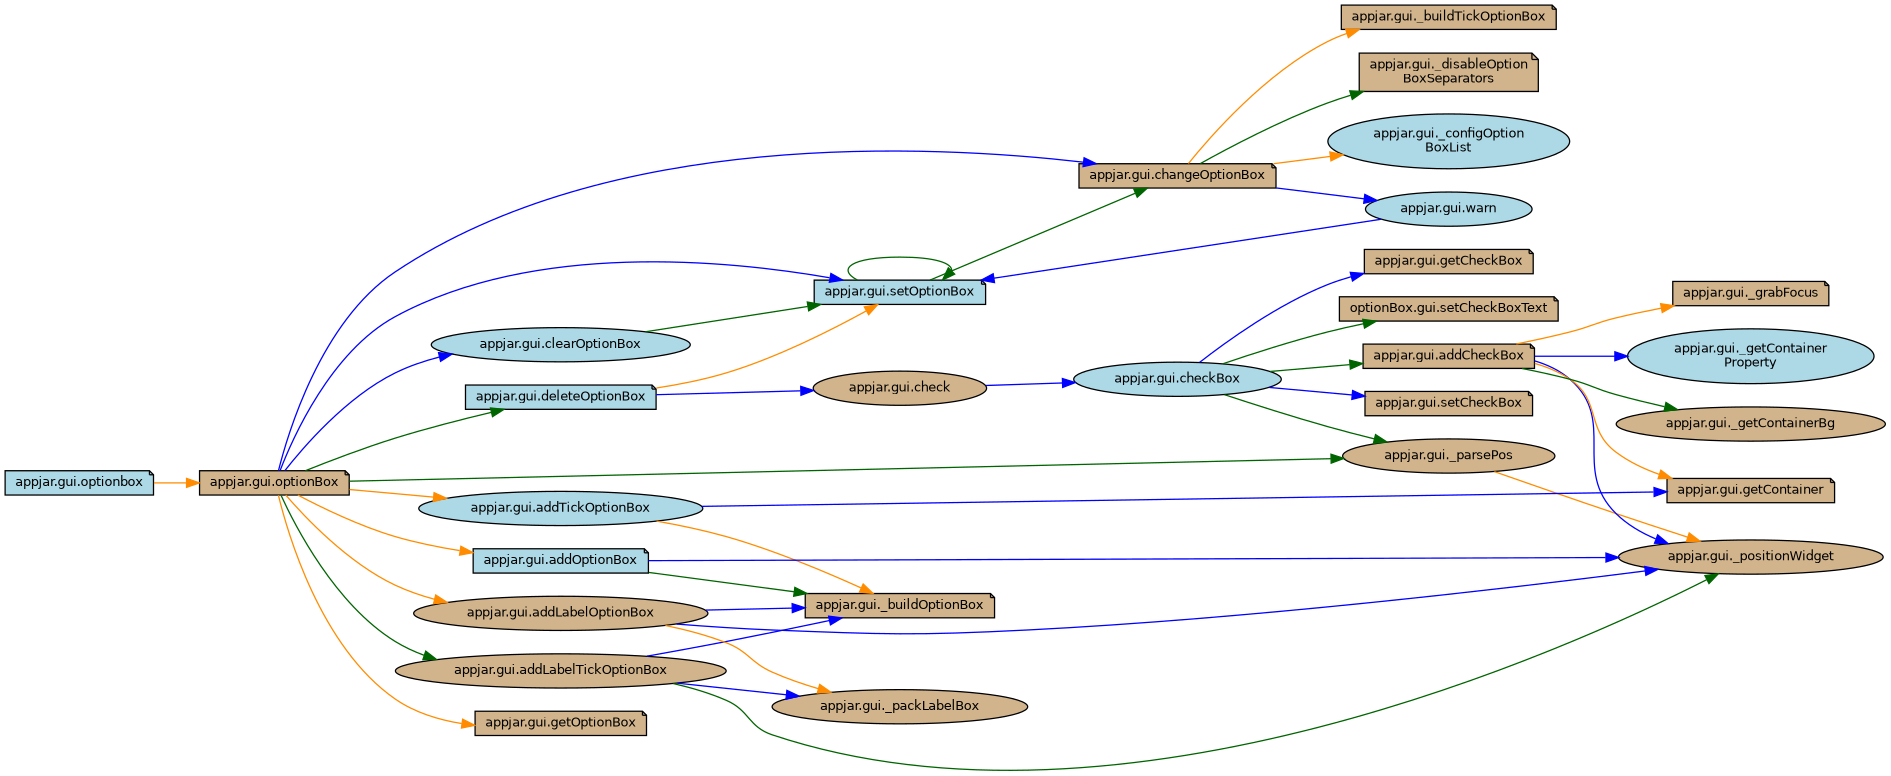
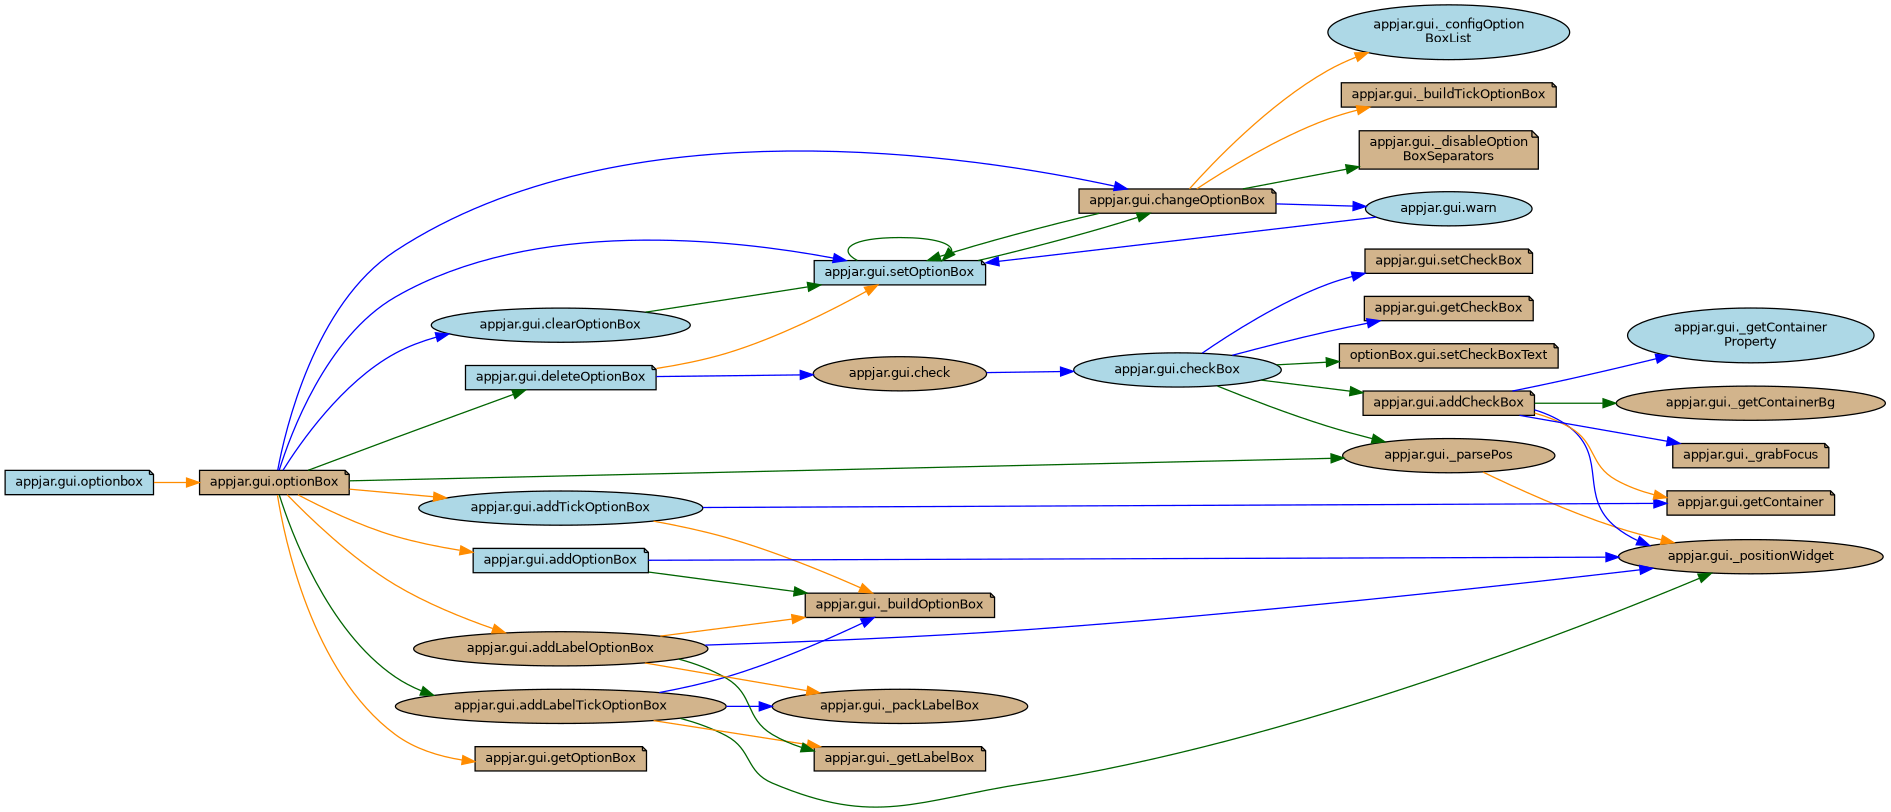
edge "appjar.gui.changeOptionBox" -> "appjar.gui.setOptionBox": added
edge "appjar.gui.addCheckBox" -> "appjar.gui._grabFocus": color darkorange -> blue
edge "appjar.gui.addLabelOptionBox" -> "appjar.gui._buildOptionBox": color blue -> darkorange
node "appjar.gui._getLabelBox": added
